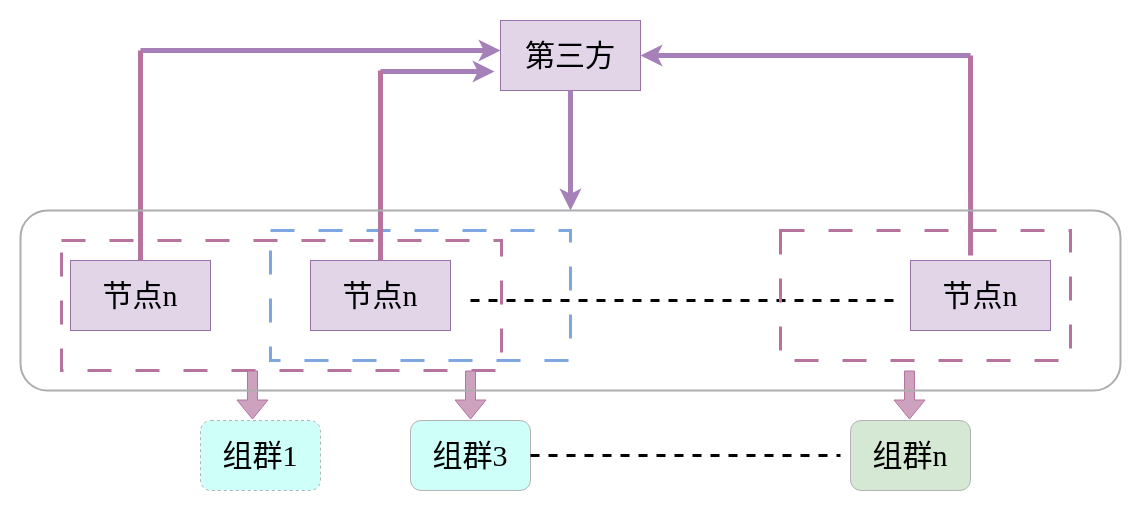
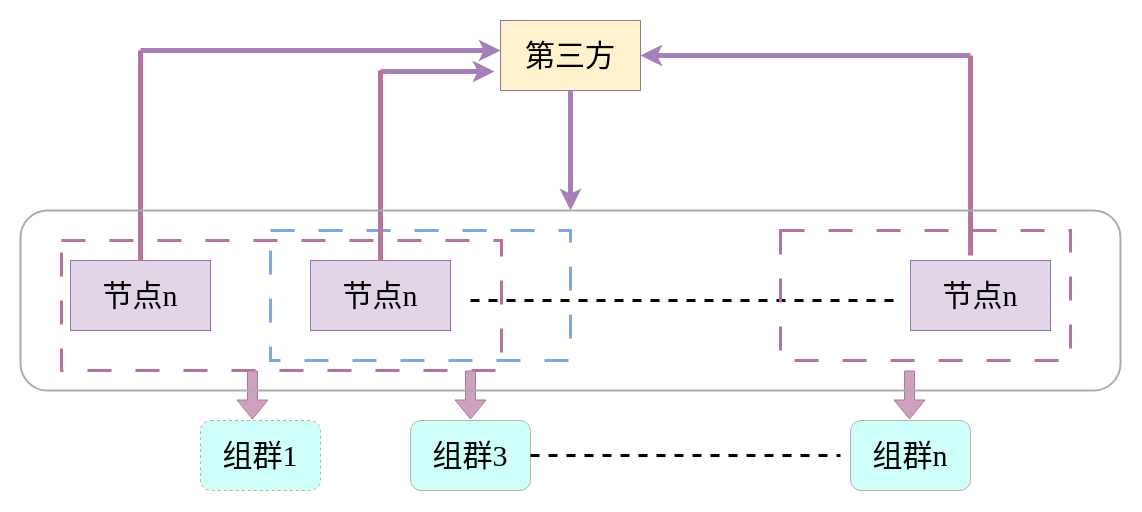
node "第三方": fillcolor #e1d5e7 -> #fff2cc
node "组群n": fillcolor #d5e8d4 -> #cffff9
